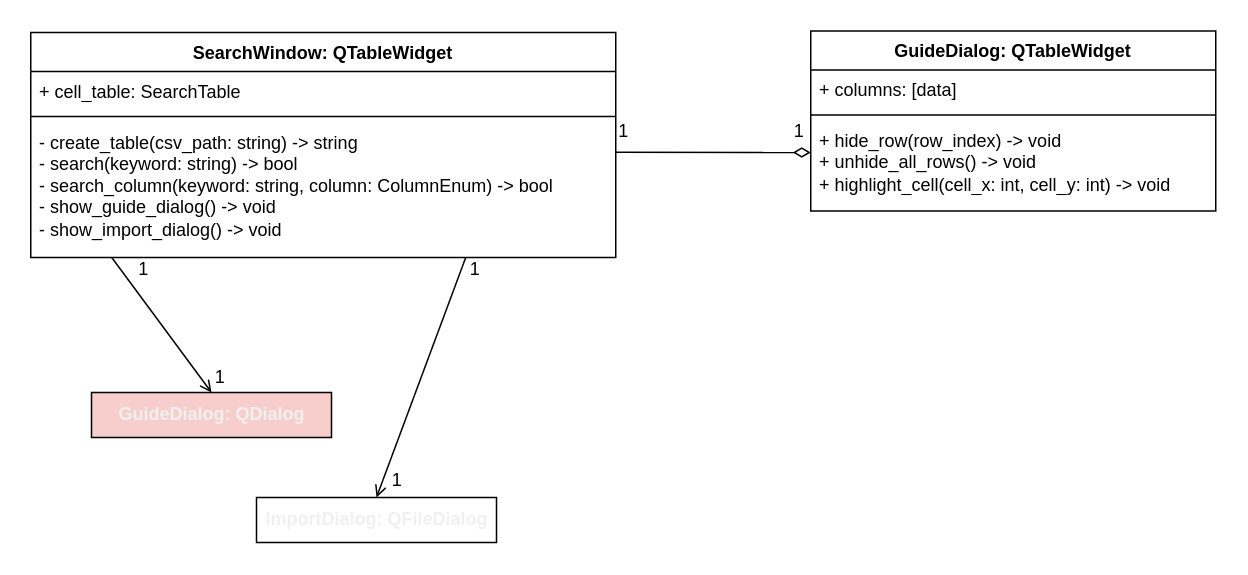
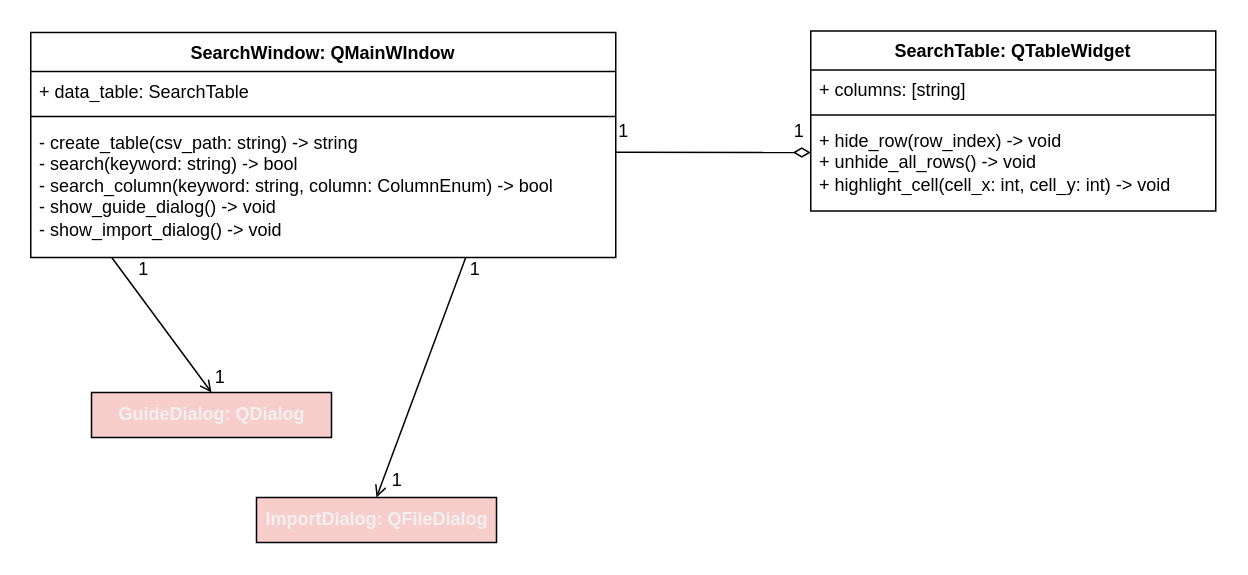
node "GuideDialog: QTableWidget": label "GuideDialog: QTableWidget" -> "SearchTable: QTableWidget"
node "SearchWindow: QTableWidget": label "SearchWindow: QTableWidget" -> "SearchWindow: QMainWIndow"
node "+ columns: [data]": label "+ columns: [data]" -> "+ columns: [string]"
node "+ cell_table: SearchTable": label "+ cell_table: SearchTable" -> "+ data_table: SearchTable"
node "ImportDialog: QFileDialog": fillcolor #ffffff -> #f8cecc
